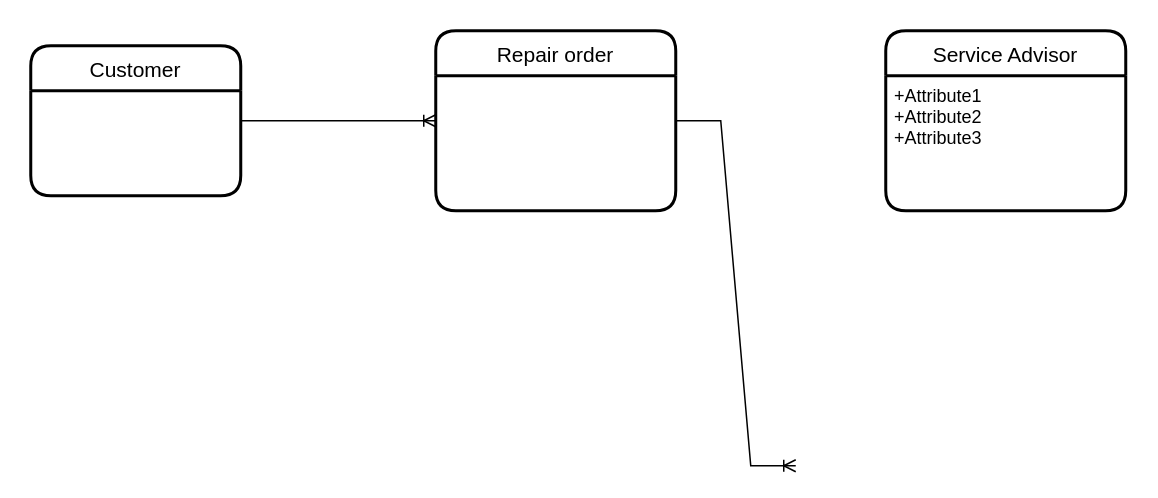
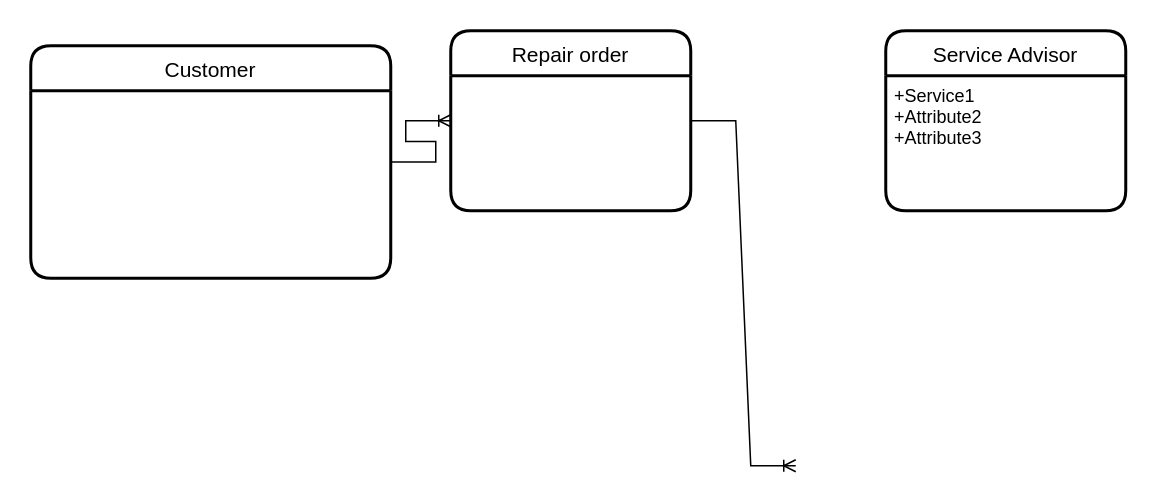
node "+Attribute1 +Attribute2 +Attribute3": label "+Attribute1 +Attribute2 +Attribute3" -> "+Service1 +Attribute2 +Attribute3"
node "Customer": size 210x150 -> 360x233
node "Repair order": moved (556, 121) -> (571, 121)
